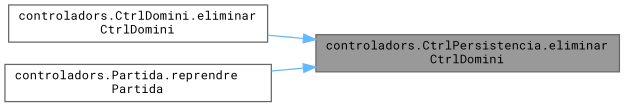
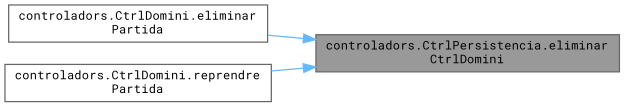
node "controladors.CtrlDomini.eliminar CtrlDomini": label "controladors.CtrlDomini.eliminar CtrlDomini" -> "controladors.CtrlDomini.eliminar Partida"
node "controladors.Partida.reprendre Partida": label "controladors.Partida.reprendre Partida" -> "controladors.CtrlDomini.reprendre Partida"
